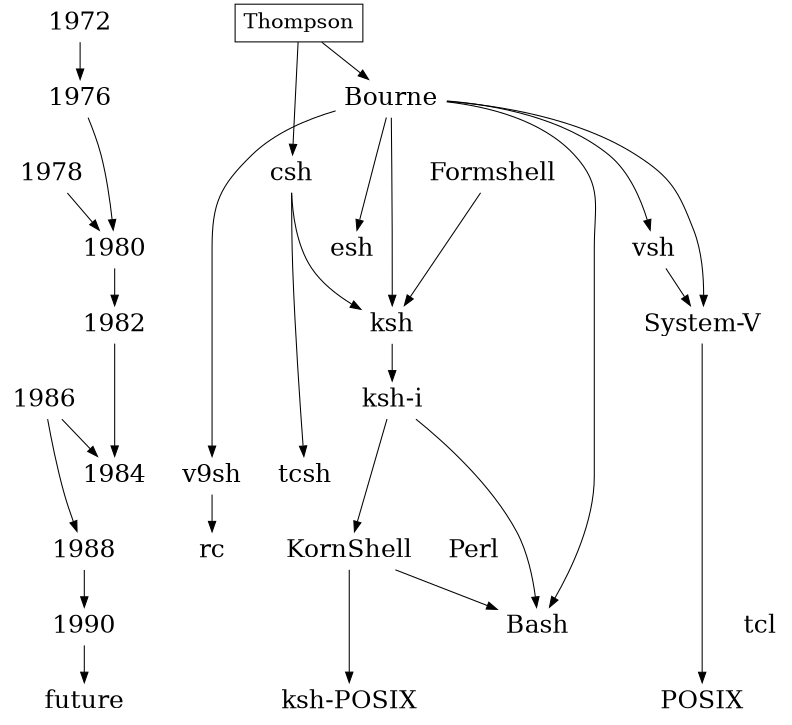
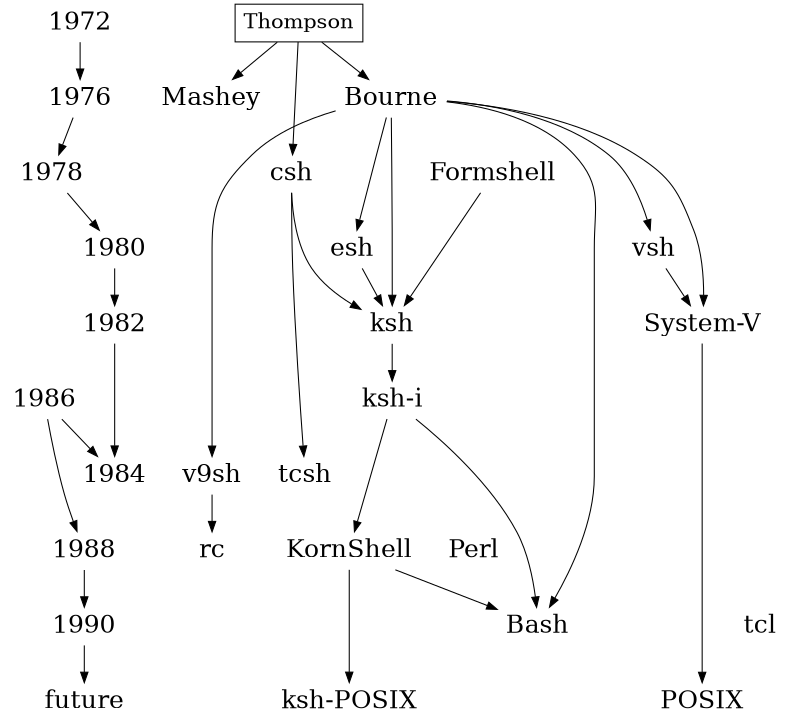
node "Mashey": added
edge "1976" -> "1980": now "1976" -> "1978"
edge "esh" -> "ksh": added
